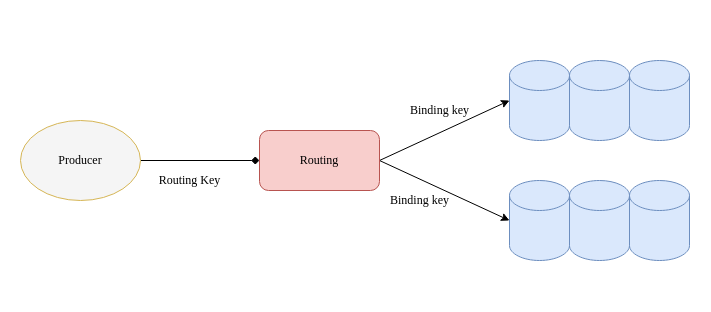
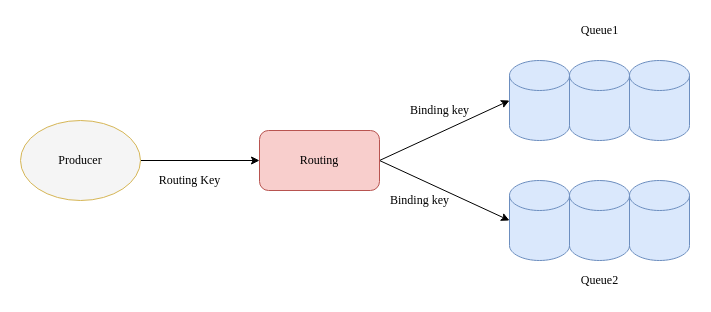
node "Queue1": added
edge "Producer" -> "Routing": arrowhead diamond -> classic
node "Queue2": added
